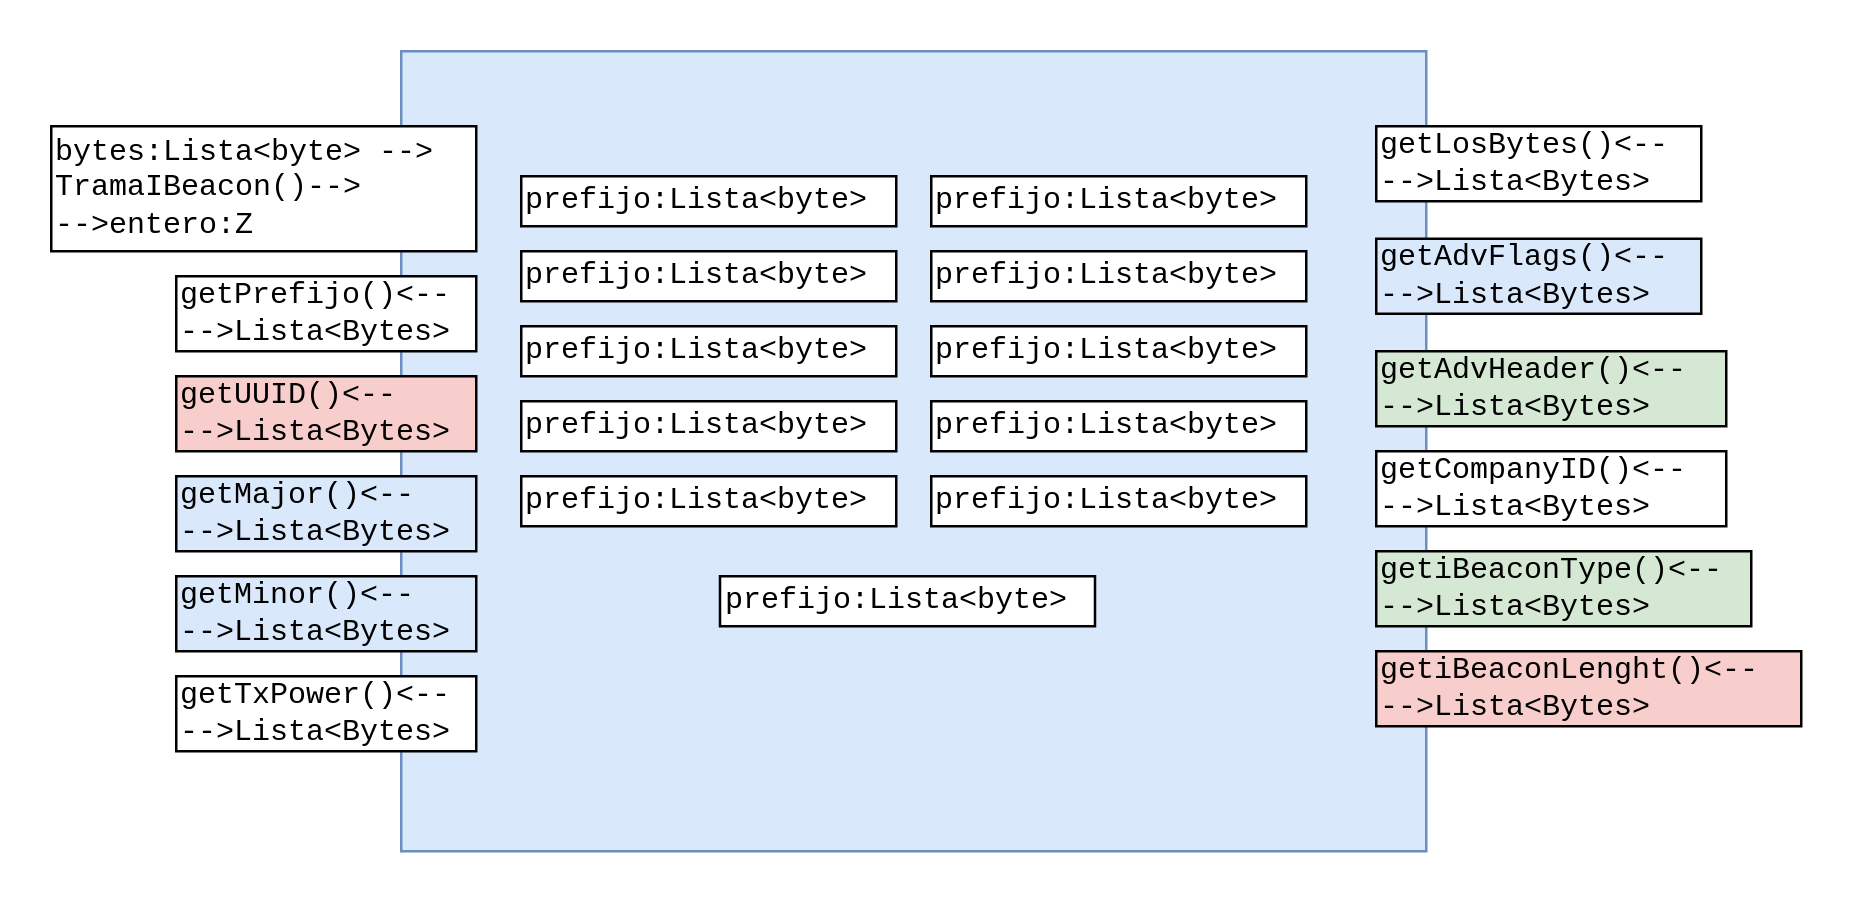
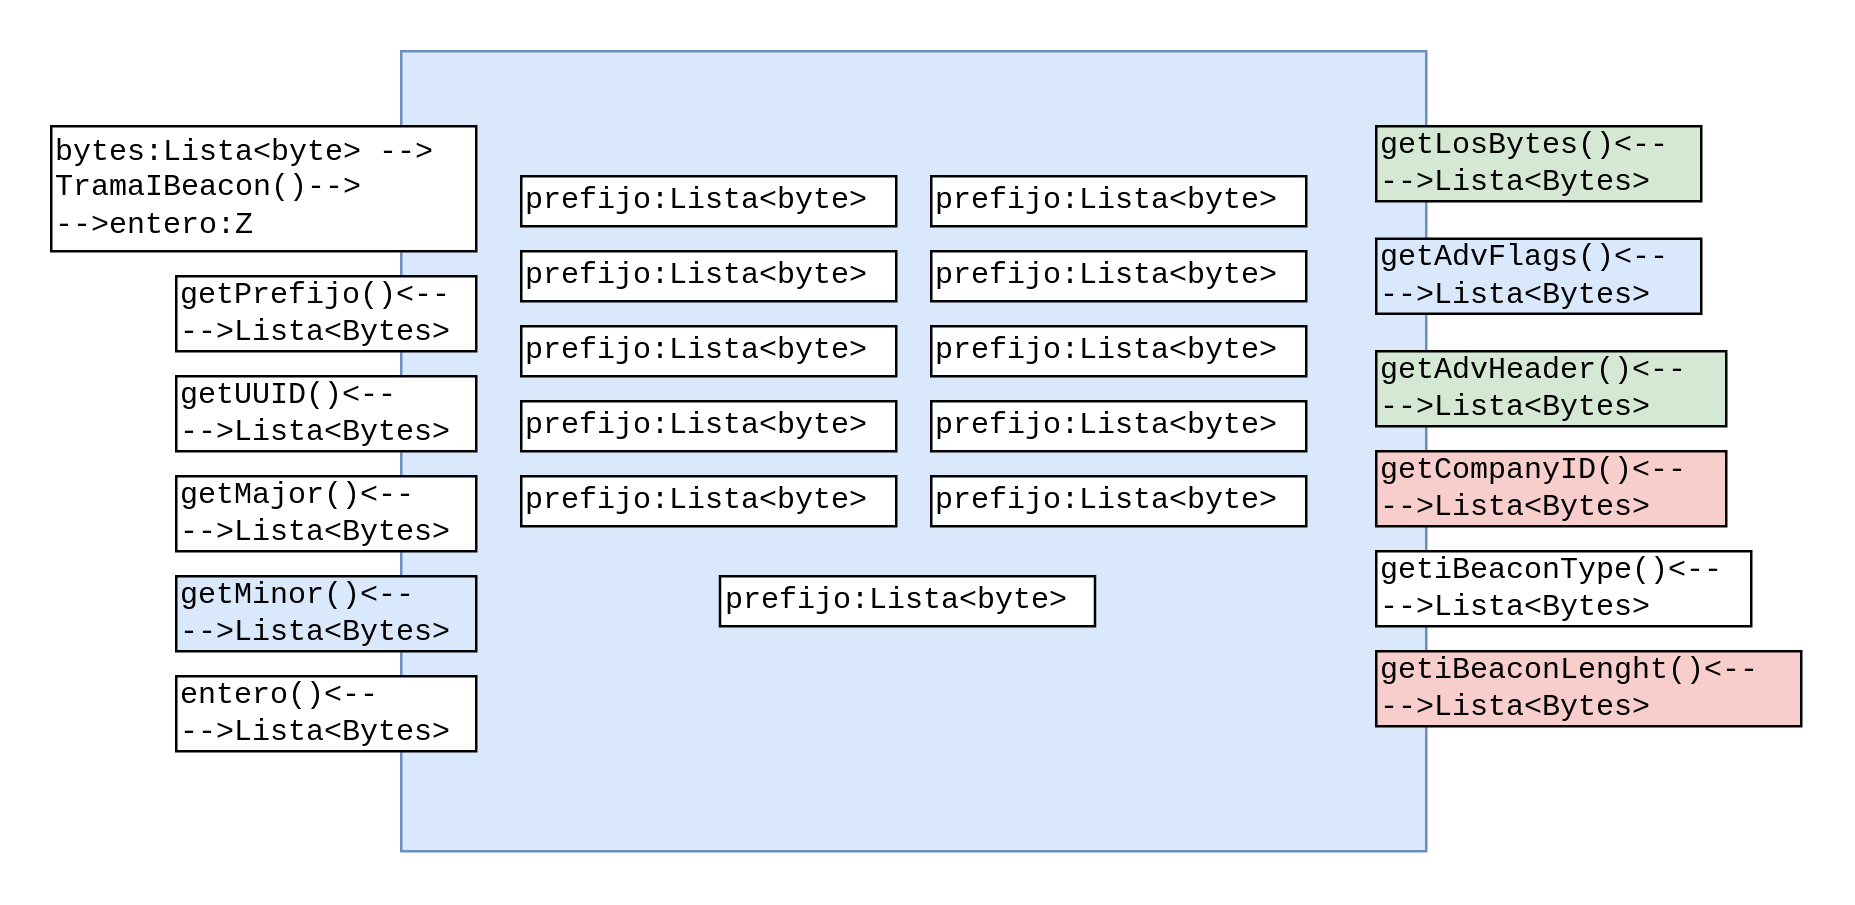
node "getLosBytes()<-- -->Lista<Bytes>": fillcolor #ffffff -> #d5e8d4
node "getUUID()<-- -->Lista<Bytes>": fillcolor #f8cecc -> #ffffff
node "getCompanyID()<-- -->Lista<Bytes>": fillcolor #ffffff -> #f8cecc
node "getMajor()<-- -->Lista<Bytes>": fillcolor #dae8fc -> #ffffff
node "getiBeaconType()<-- -->Lista<Bytes>": fillcolor #d5e8d4 -> #ffffff
node "getTxPower()<-- -->Lista<Bytes>": label "getTxPower()<-- -->Lista<Bytes>" -> "entero()<-- -->Lista<Bytes>"
